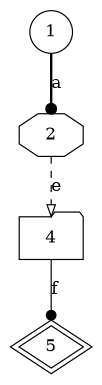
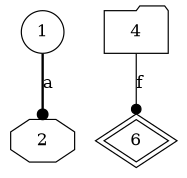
edge "2" -> "4": removed, label "e"
node "5": label "5" -> "6"
